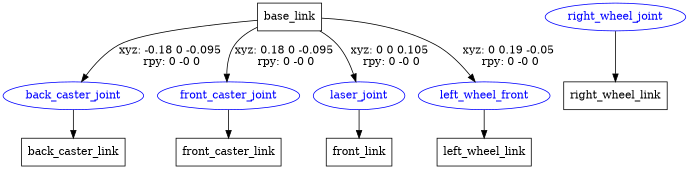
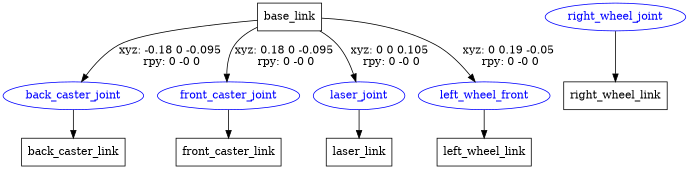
node "front_link": label "front_link" -> "laser_link"
